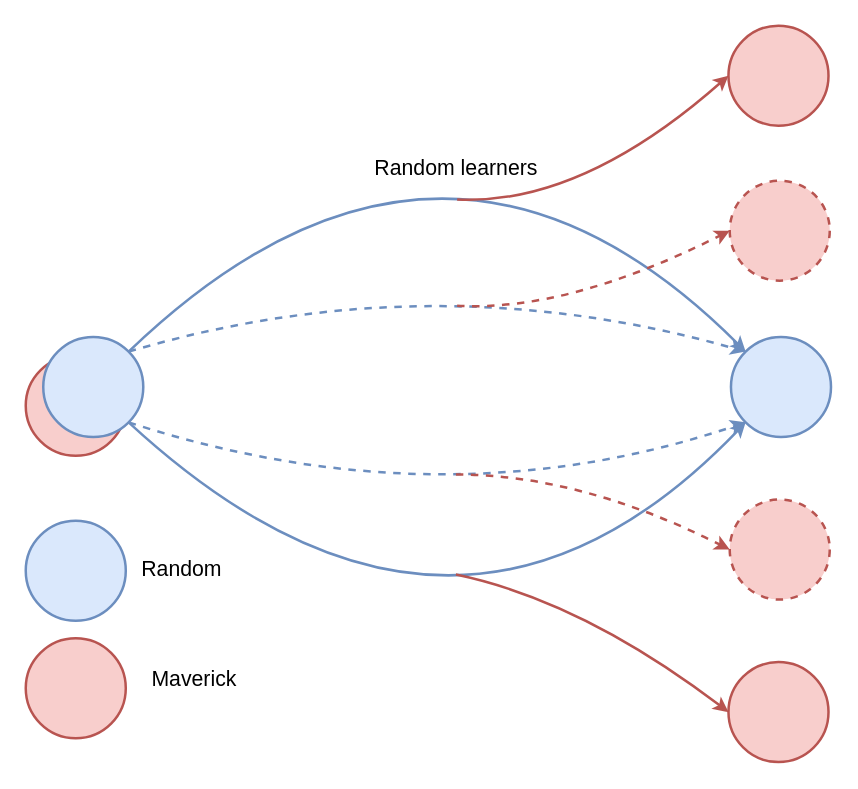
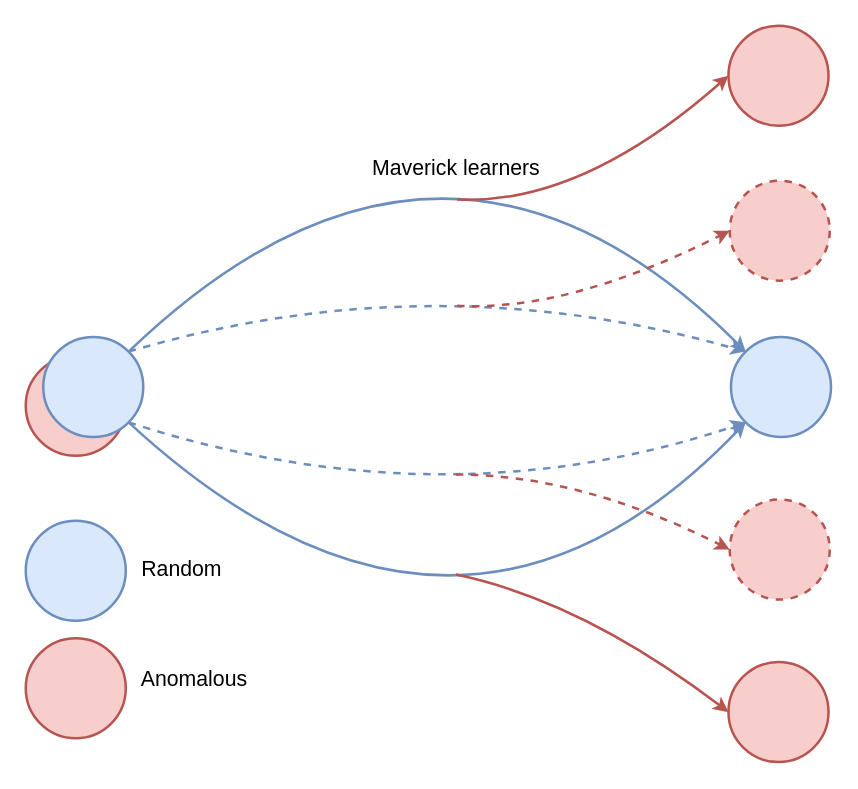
node "Random learners": label "Random learners" -> "Maverick learners"
node "Maverick": label "Maverick" -> "Anomalous"
